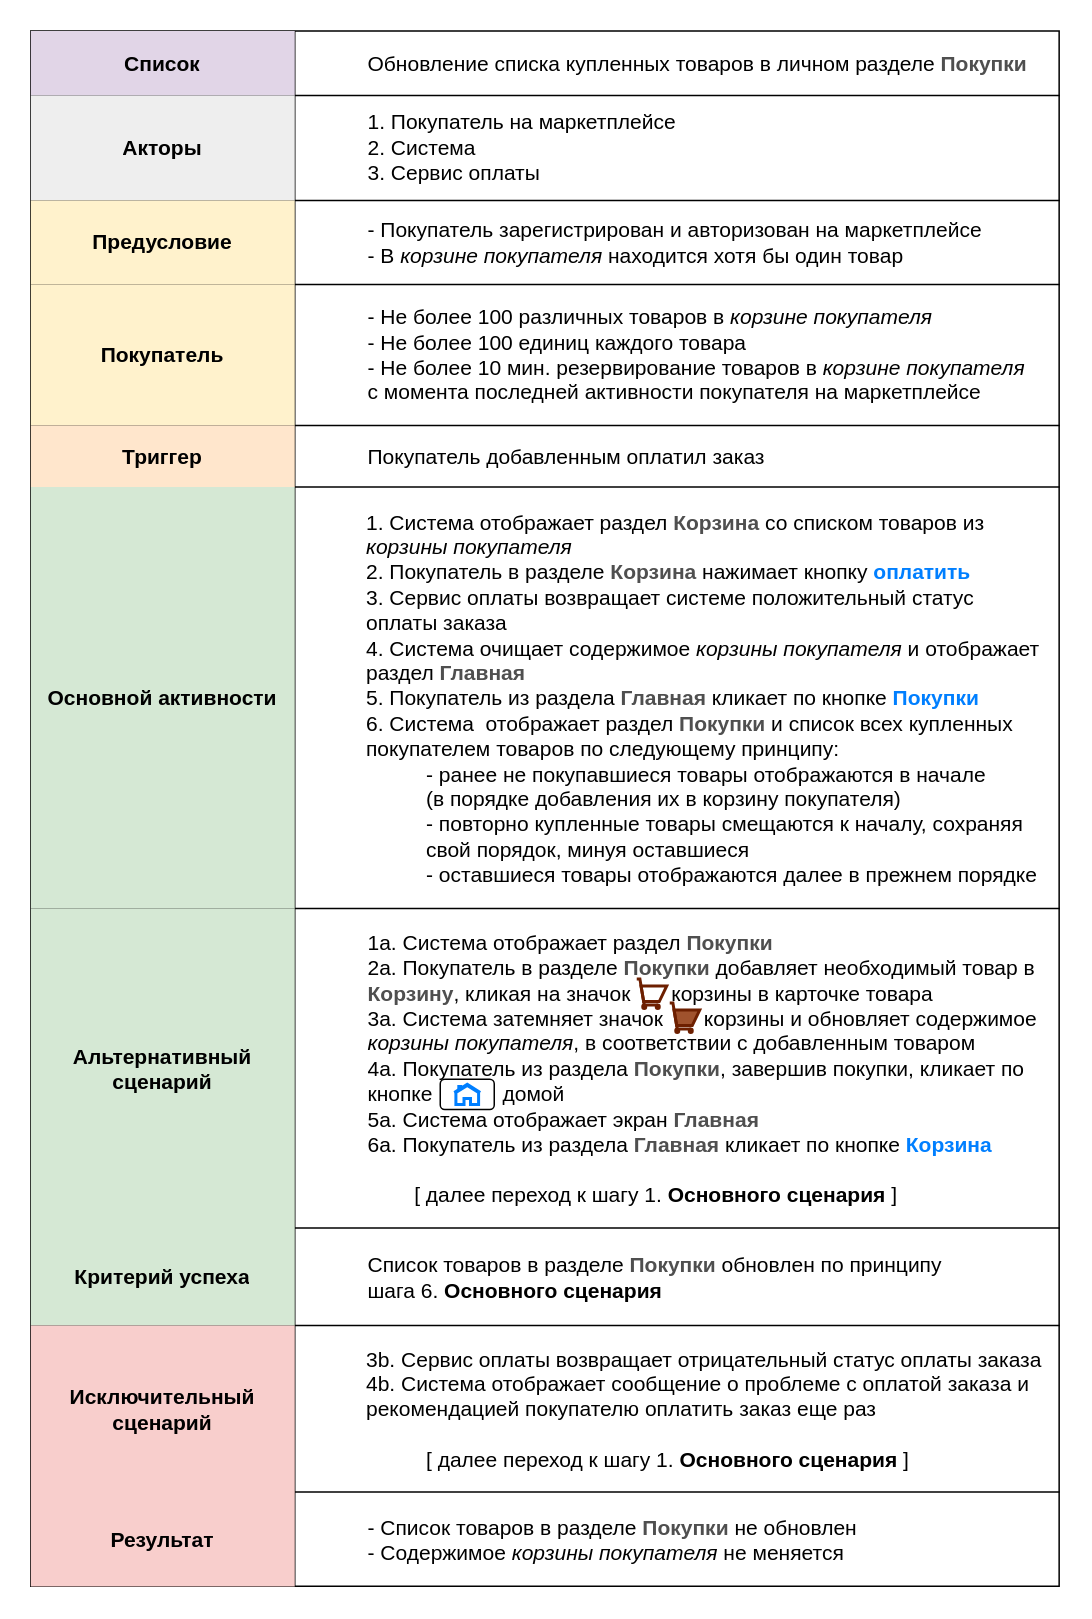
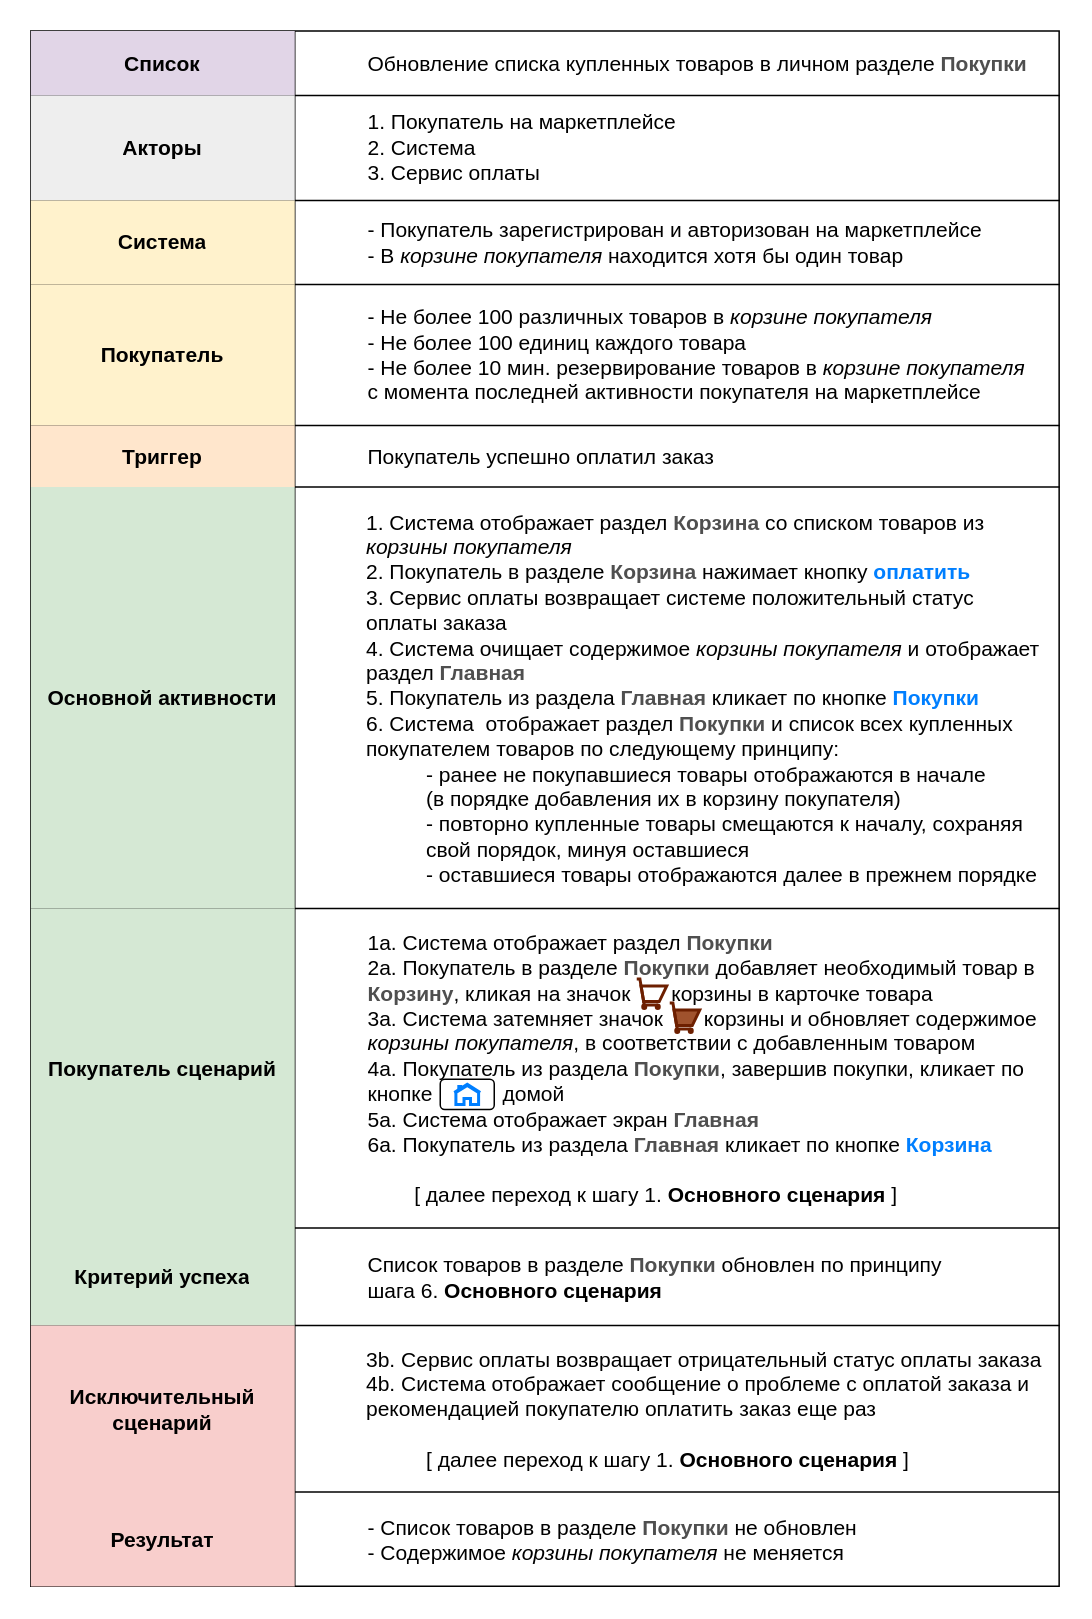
node "Предусловие": label "Предусловие" -> "Система"
node "Покупатель добавленным оплатил заказ": label "Покупатель добавленным оплатил заказ" -> "Покупатель успешно оплатил заказ"
node "Альтернативный сценарий": label "Альтернативный сценарий" -> "Покупатель сценарий"
